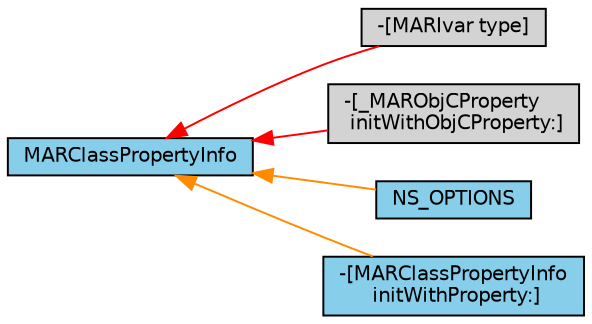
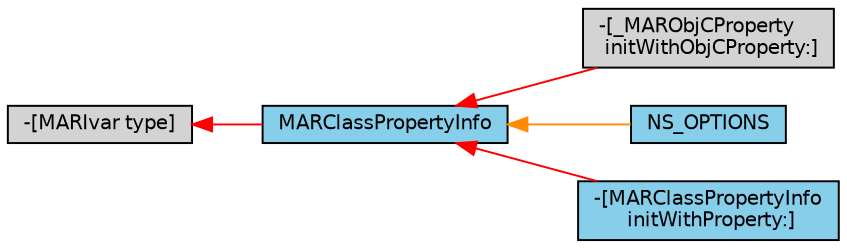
edge "-[MARIvar type]" -> "MARClassPropertyInfo": reversed
edge "-[MARClassPropertyInfo initWithProperty:]" -> "MARClassPropertyInfo": color darkorange -> red
